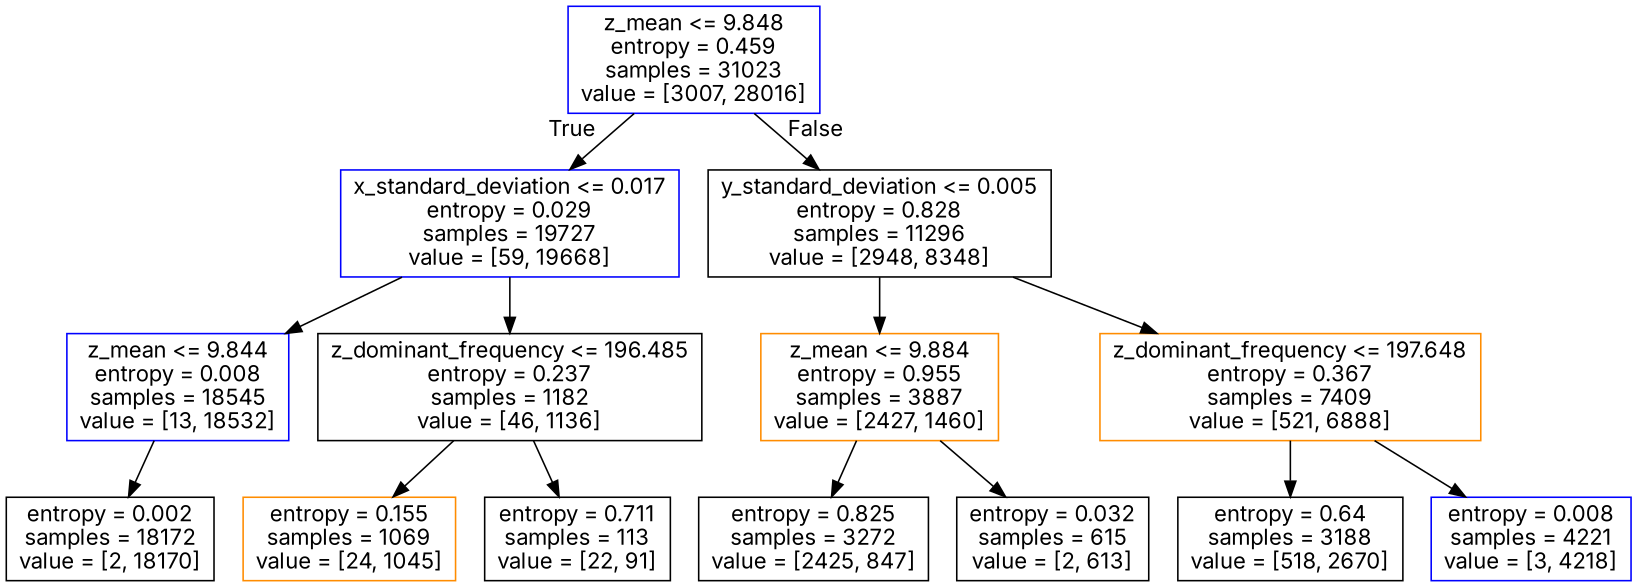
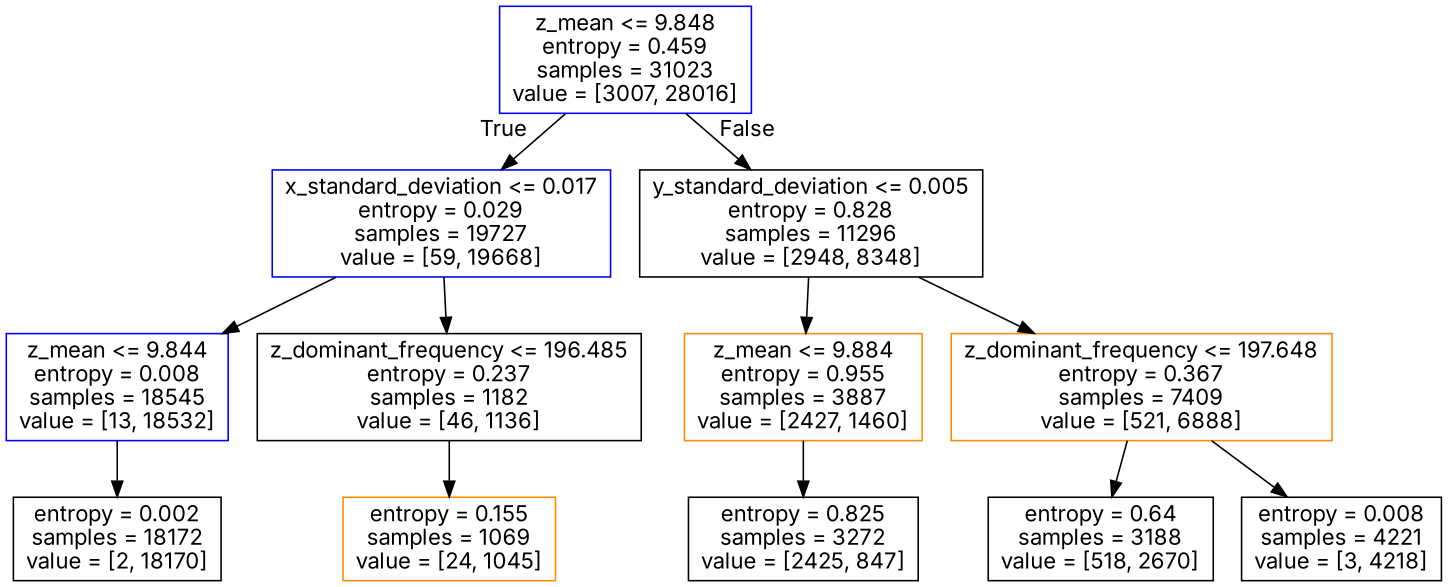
node "entropy = 0.711 samples = 113 value = [22, 91]": removed
node "entropy = 0.032 samples = 615 value = [2, 613]": removed
node "entropy = 0.008 samples = 4221 value = [3, 4218]": color blue -> black
